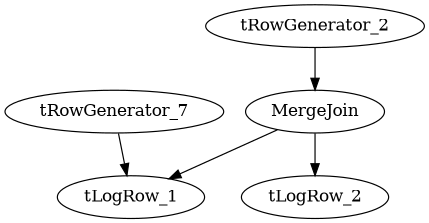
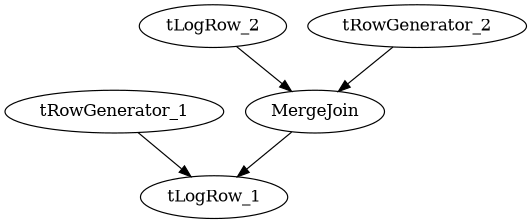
node "tRowGenerator_7": label "tRowGenerator_7" -> "tRowGenerator_1"
edge "MergeJoin" -> "tLogRow_2": reversed
